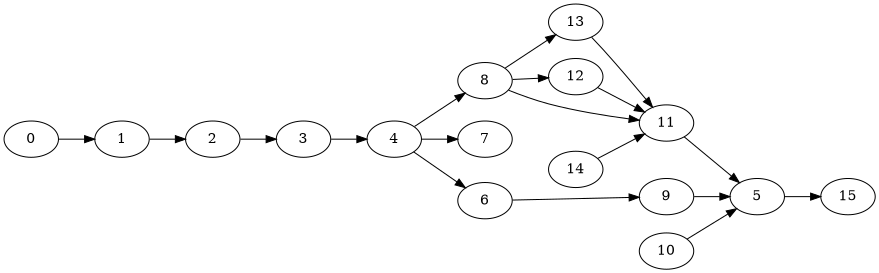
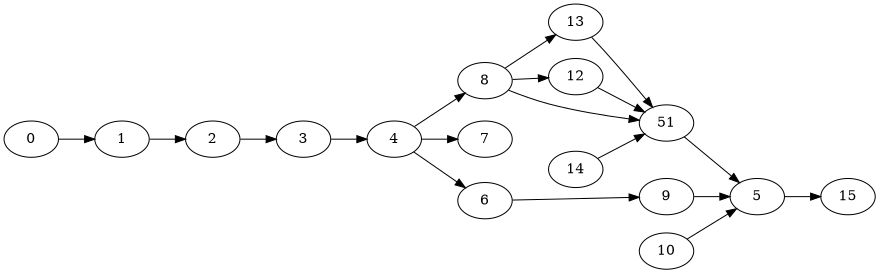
node "11": label "11" -> "51"
